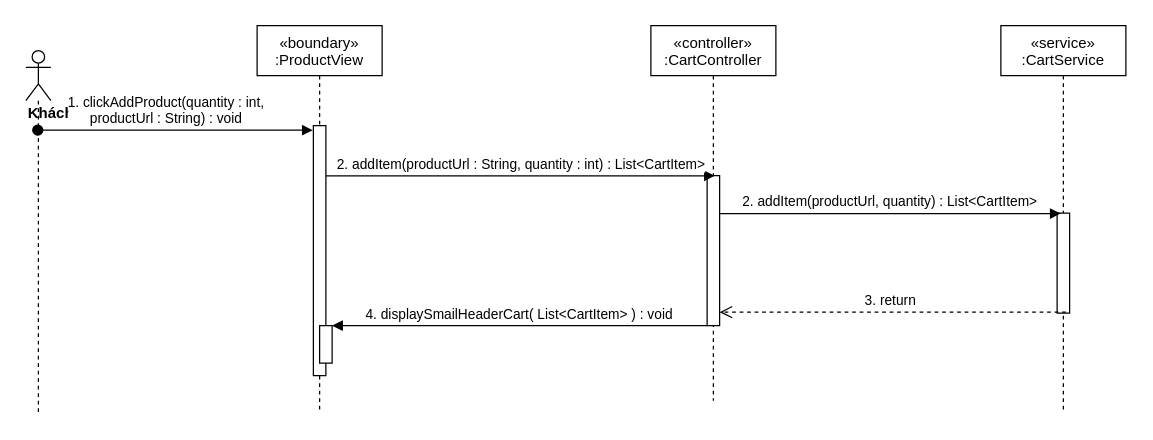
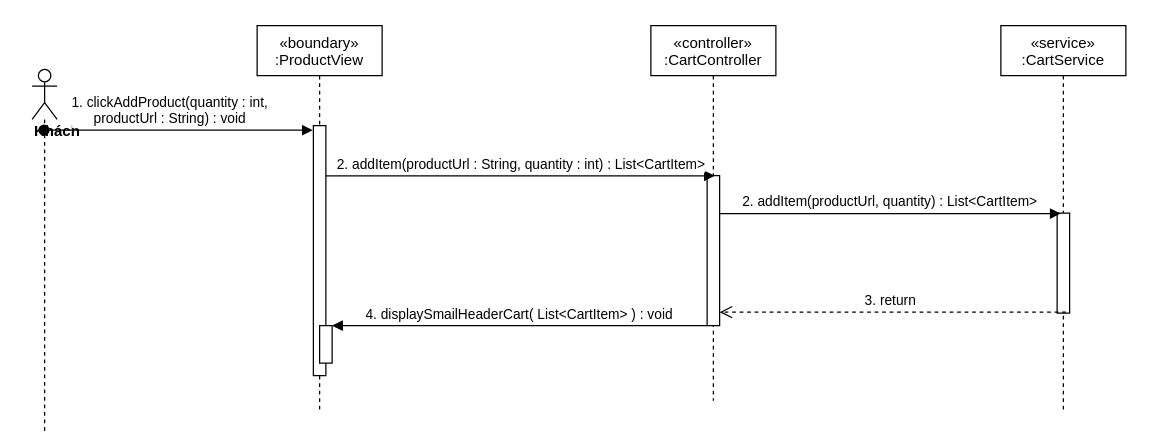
node "Khách": moved (38, 232) -> (44, 251)
